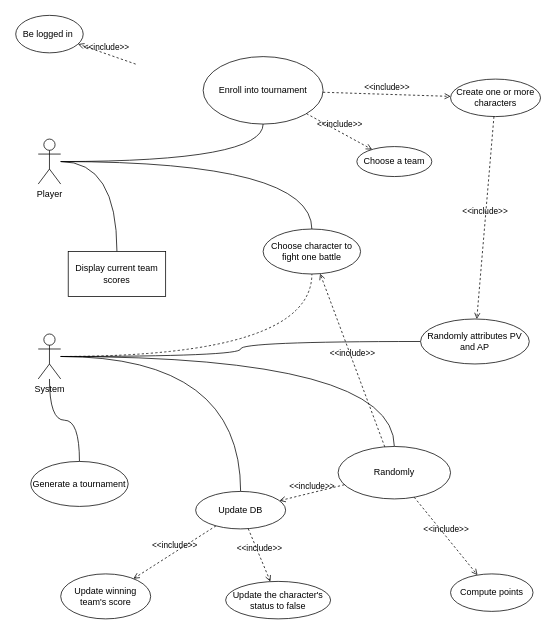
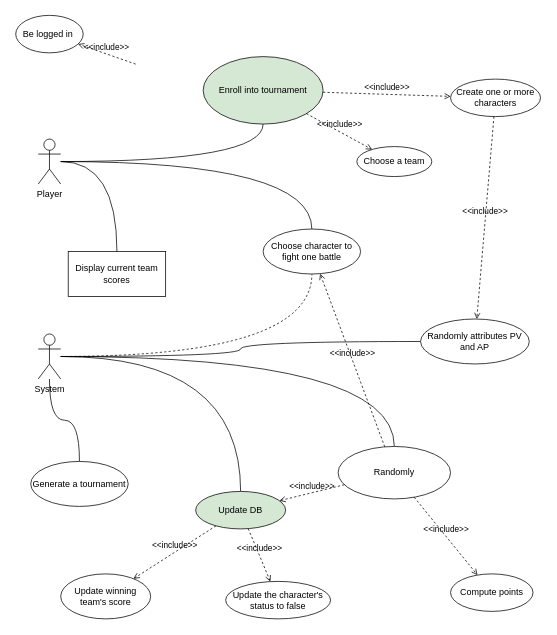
node "Enroll into tournament": fillcolor #ffffff -> #d5e8d4
node "Update DB": fillcolor #ffffff -> #d5e8d4
